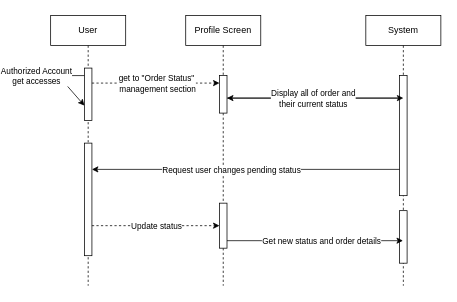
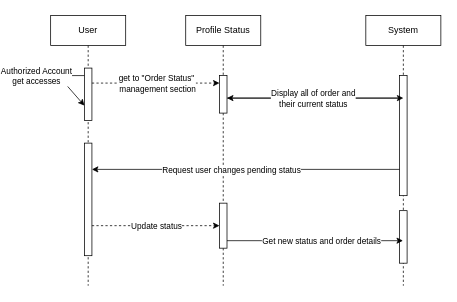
node "Profile Screen": label "Profile Screen" -> "Profile Status"
